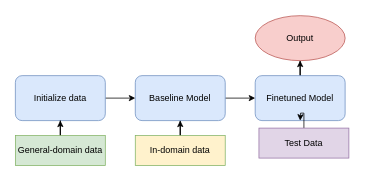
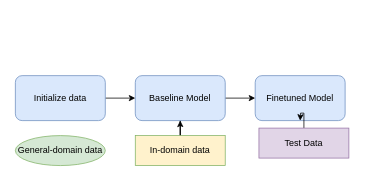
node "Output": removed
edge "Finetuned Model" -> "Output": removed
edge "General-domain data" -> "Initialize data": removed
node "General-domain data": shape rectangle -> ellipse
